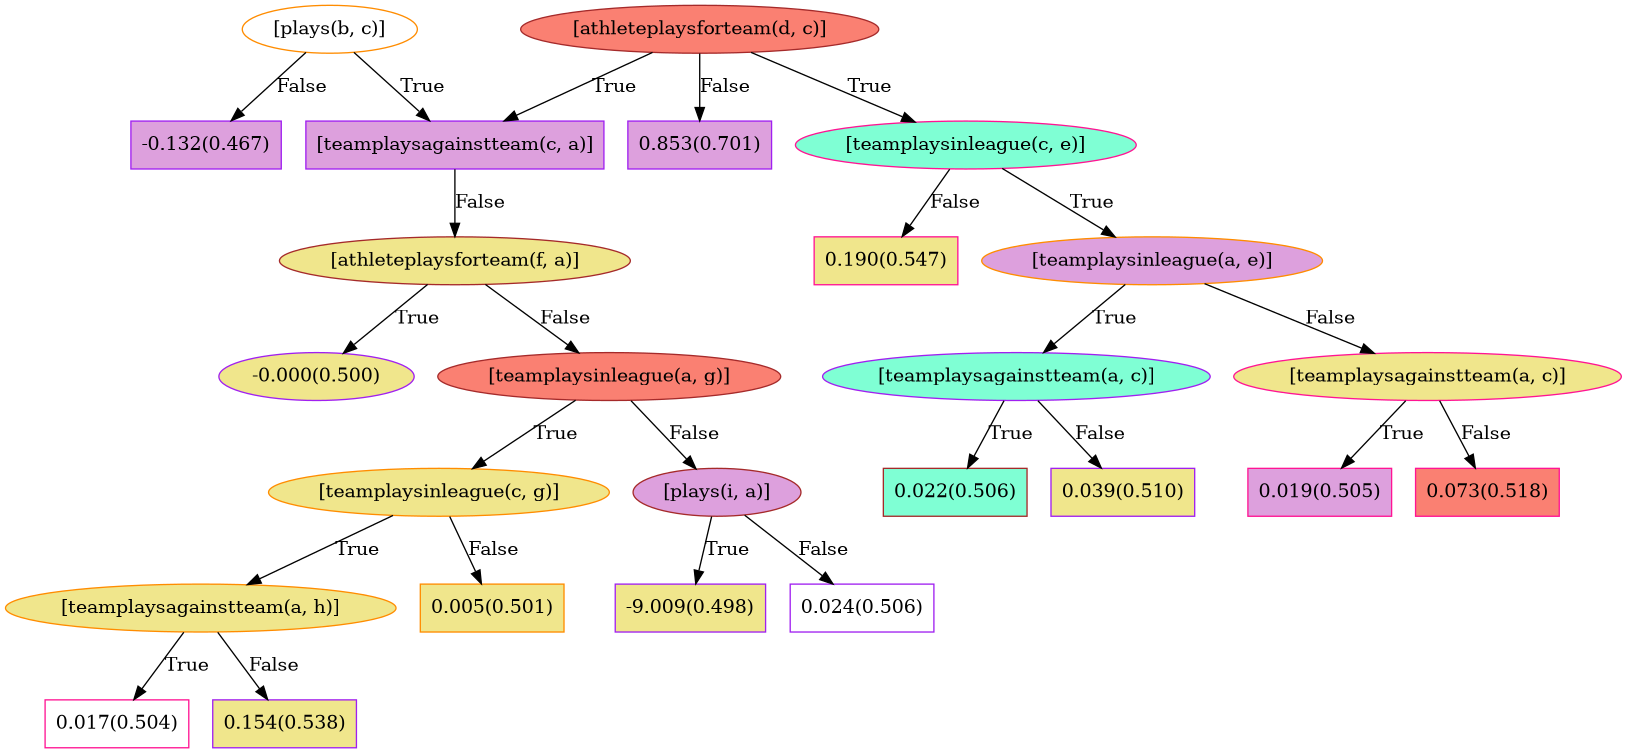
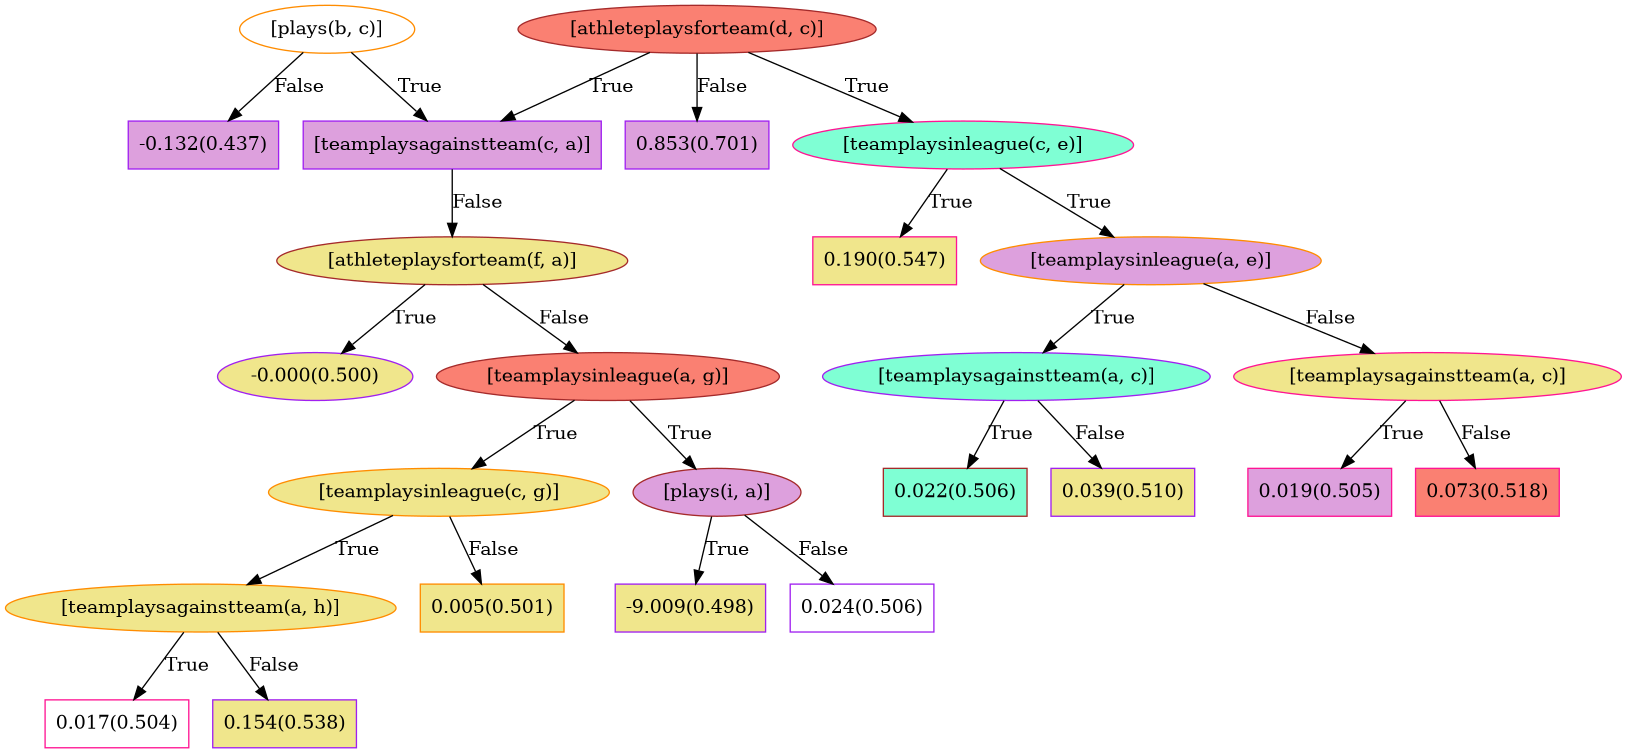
node "-0.132(0.467)": label "-0.132(0.467)" -> "-0.132(0.437)"
edge "[teamplaysinleague(c, e)]" -> "0.190(0.547)": label "False" -> "True"
edge "[teamplaysinleague(a, g)]" -> "[plays(i, a)]": label "False" -> "True"
